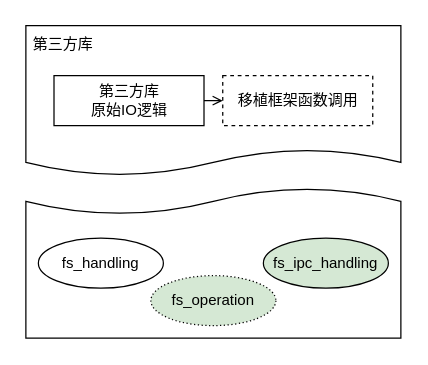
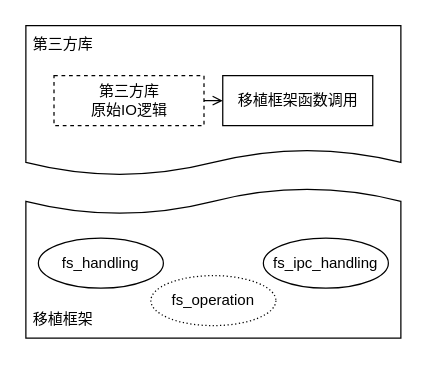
node "第三方库 原始IO逻辑": style solid -> dashed
node "移植框架函数调用": style dashed -> solid
node "fs_ipc_handling": fillcolor #d5e8d4 -> #ffffff
node "fs_operation": fillcolor #d5e8d4 -> #ffffff
node "移植框架": added
